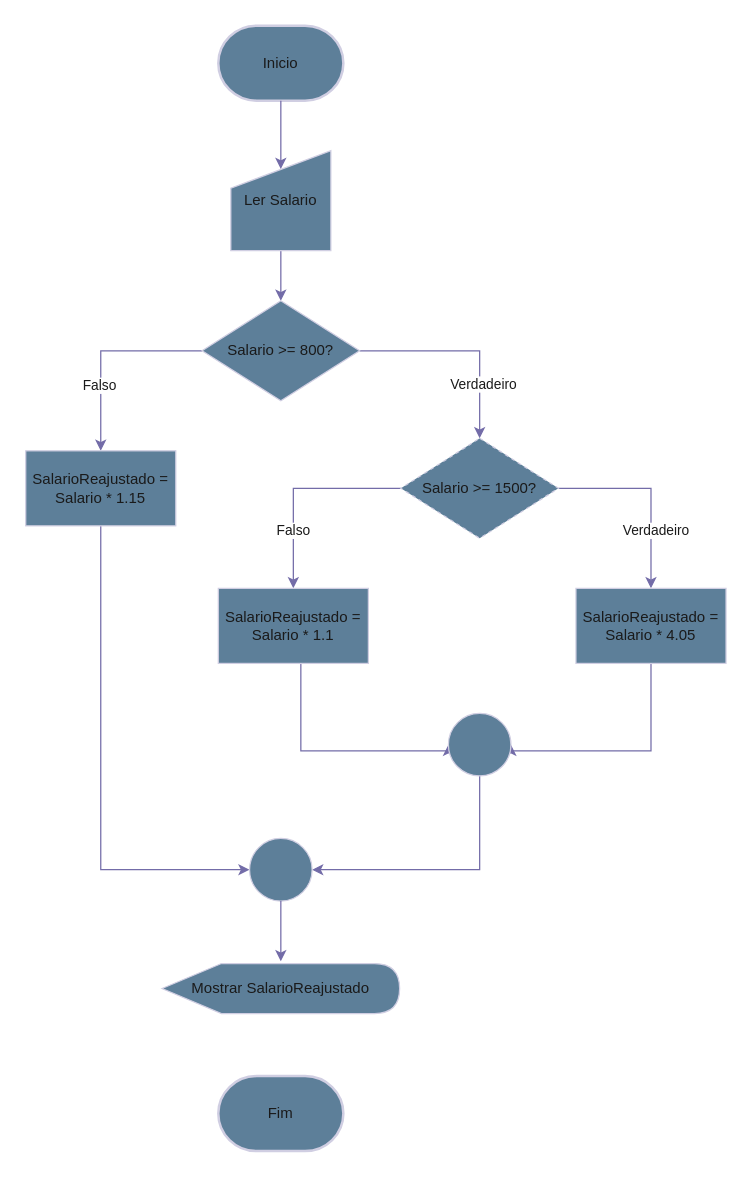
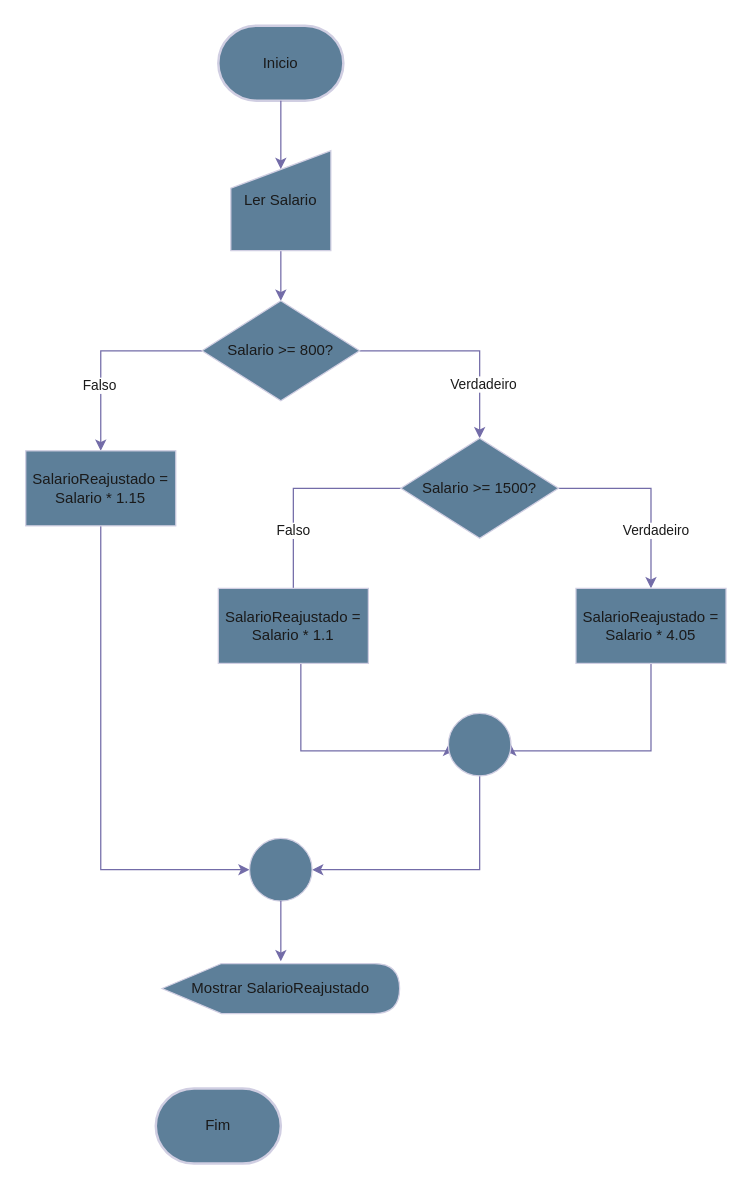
node "Salario >= 1500?": style dashed -> solid
edge "Salario >= 1500?" -> "SalarioReajustado = Salario * 1.1": arrowhead classic -> none
node "Fim": moved (281, 1113) -> (218, 1126)
